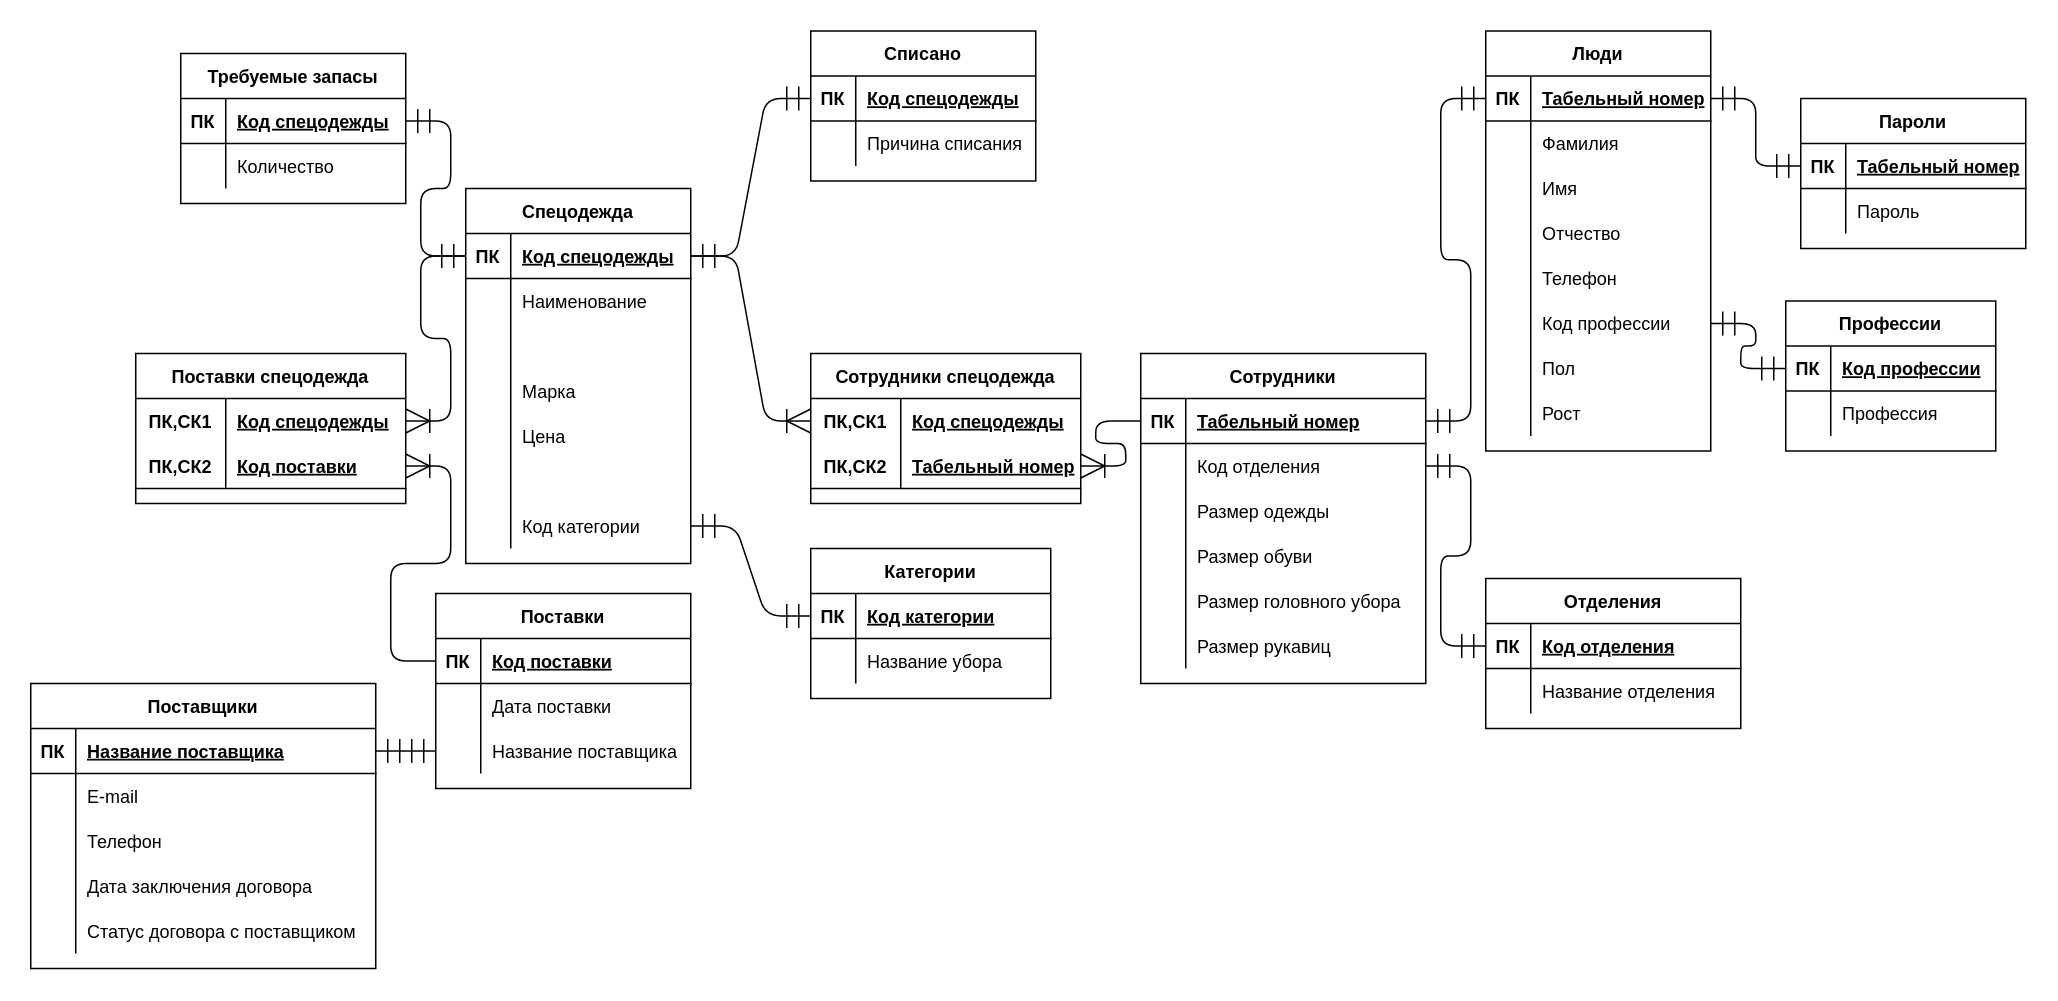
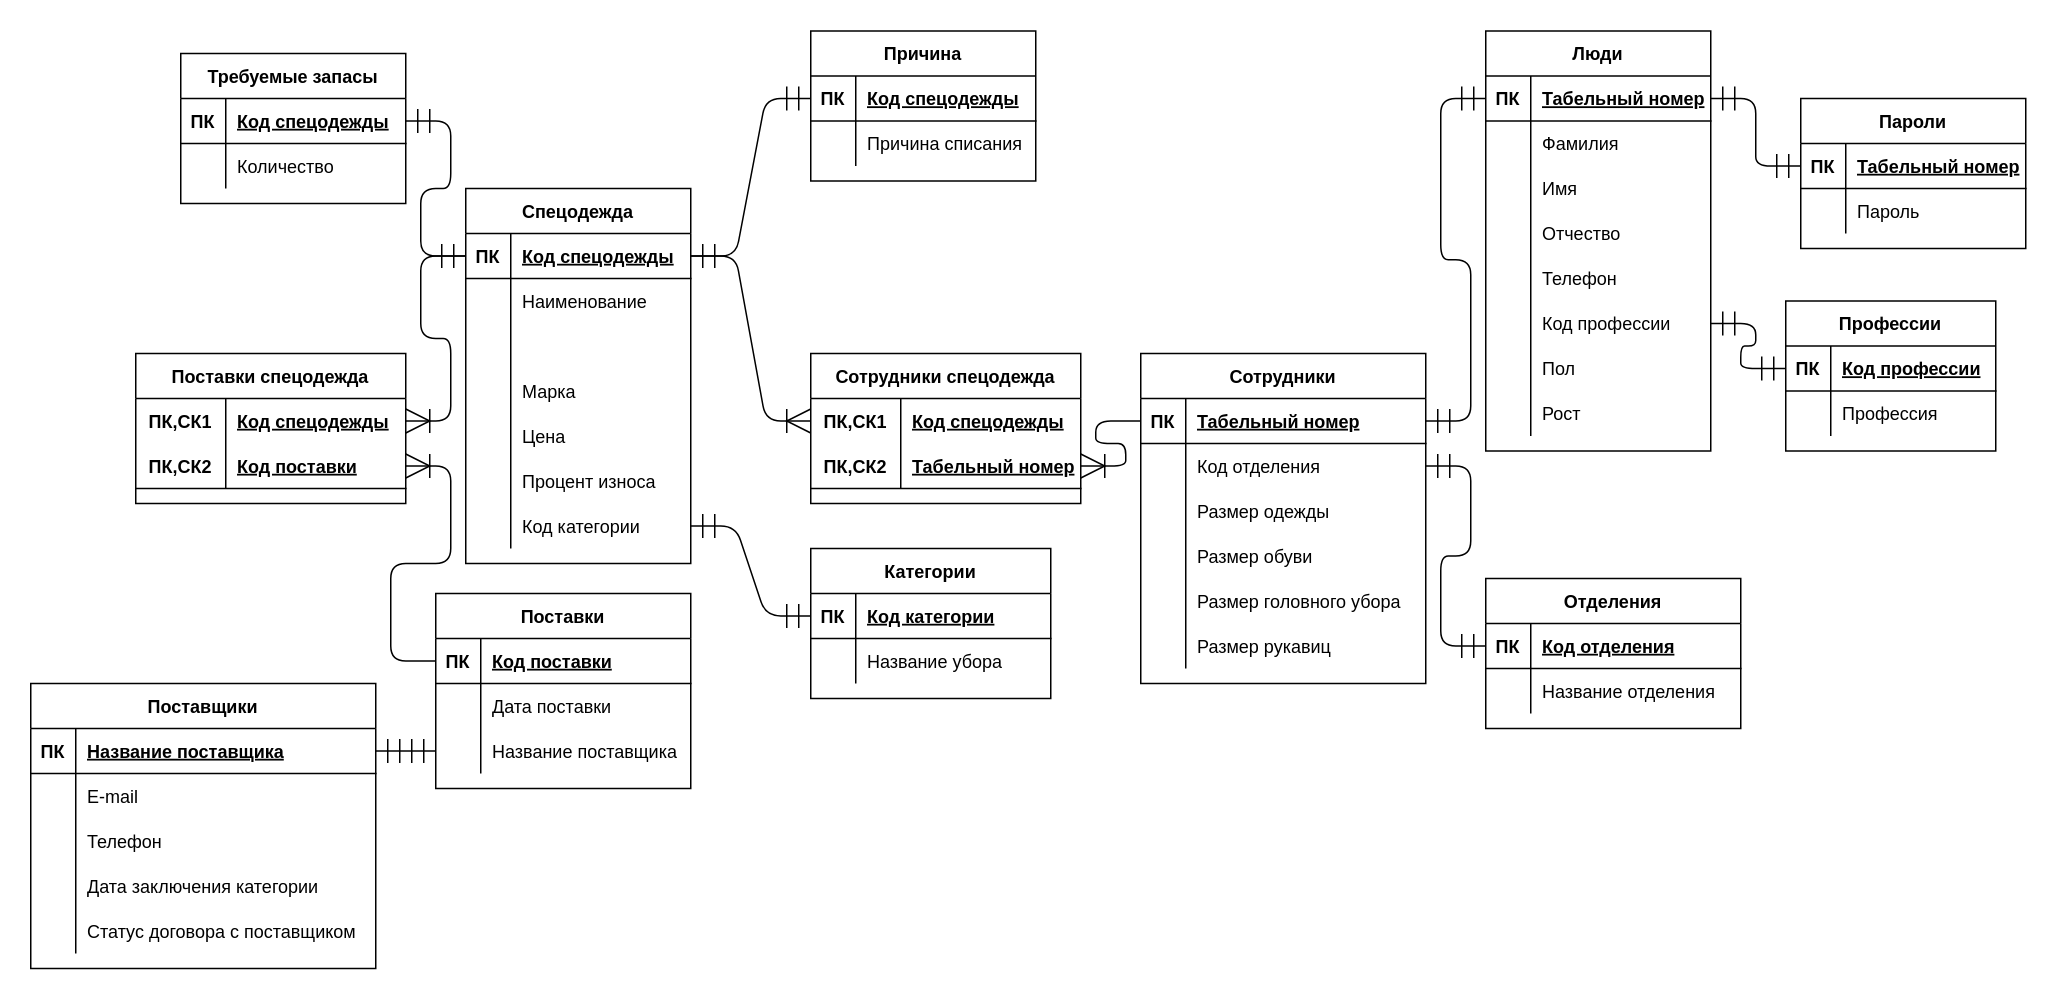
node "Списано": label "Списано" -> "Причина"
node "Процент износа": added
node "Дата заключения договора": label "Дата заключения договора" -> "Дата заключения категории"
